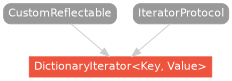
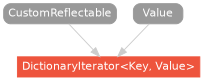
node "IteratorProtocol": label "IteratorProtocol" -> "Value"
